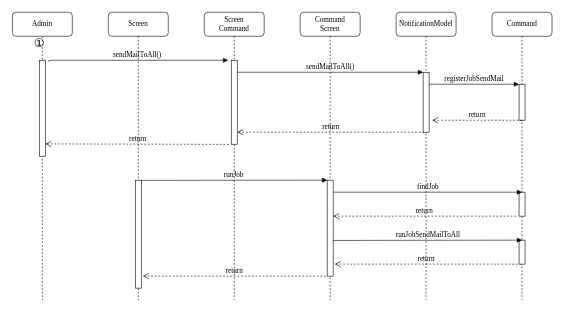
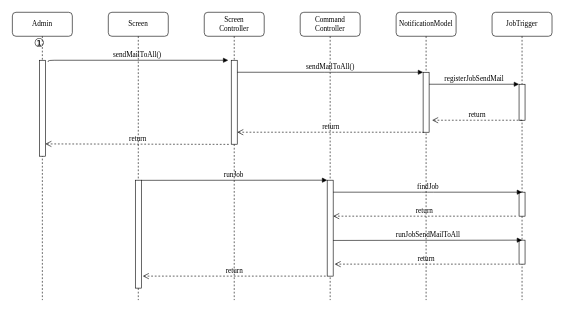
node "Screen Command": label "Screen Command" -> "Screen Controller"
node "Command Screen": label "Command Screen" -> "Command Controller"
node "Command": label "Command" -> "JobTrigger"
